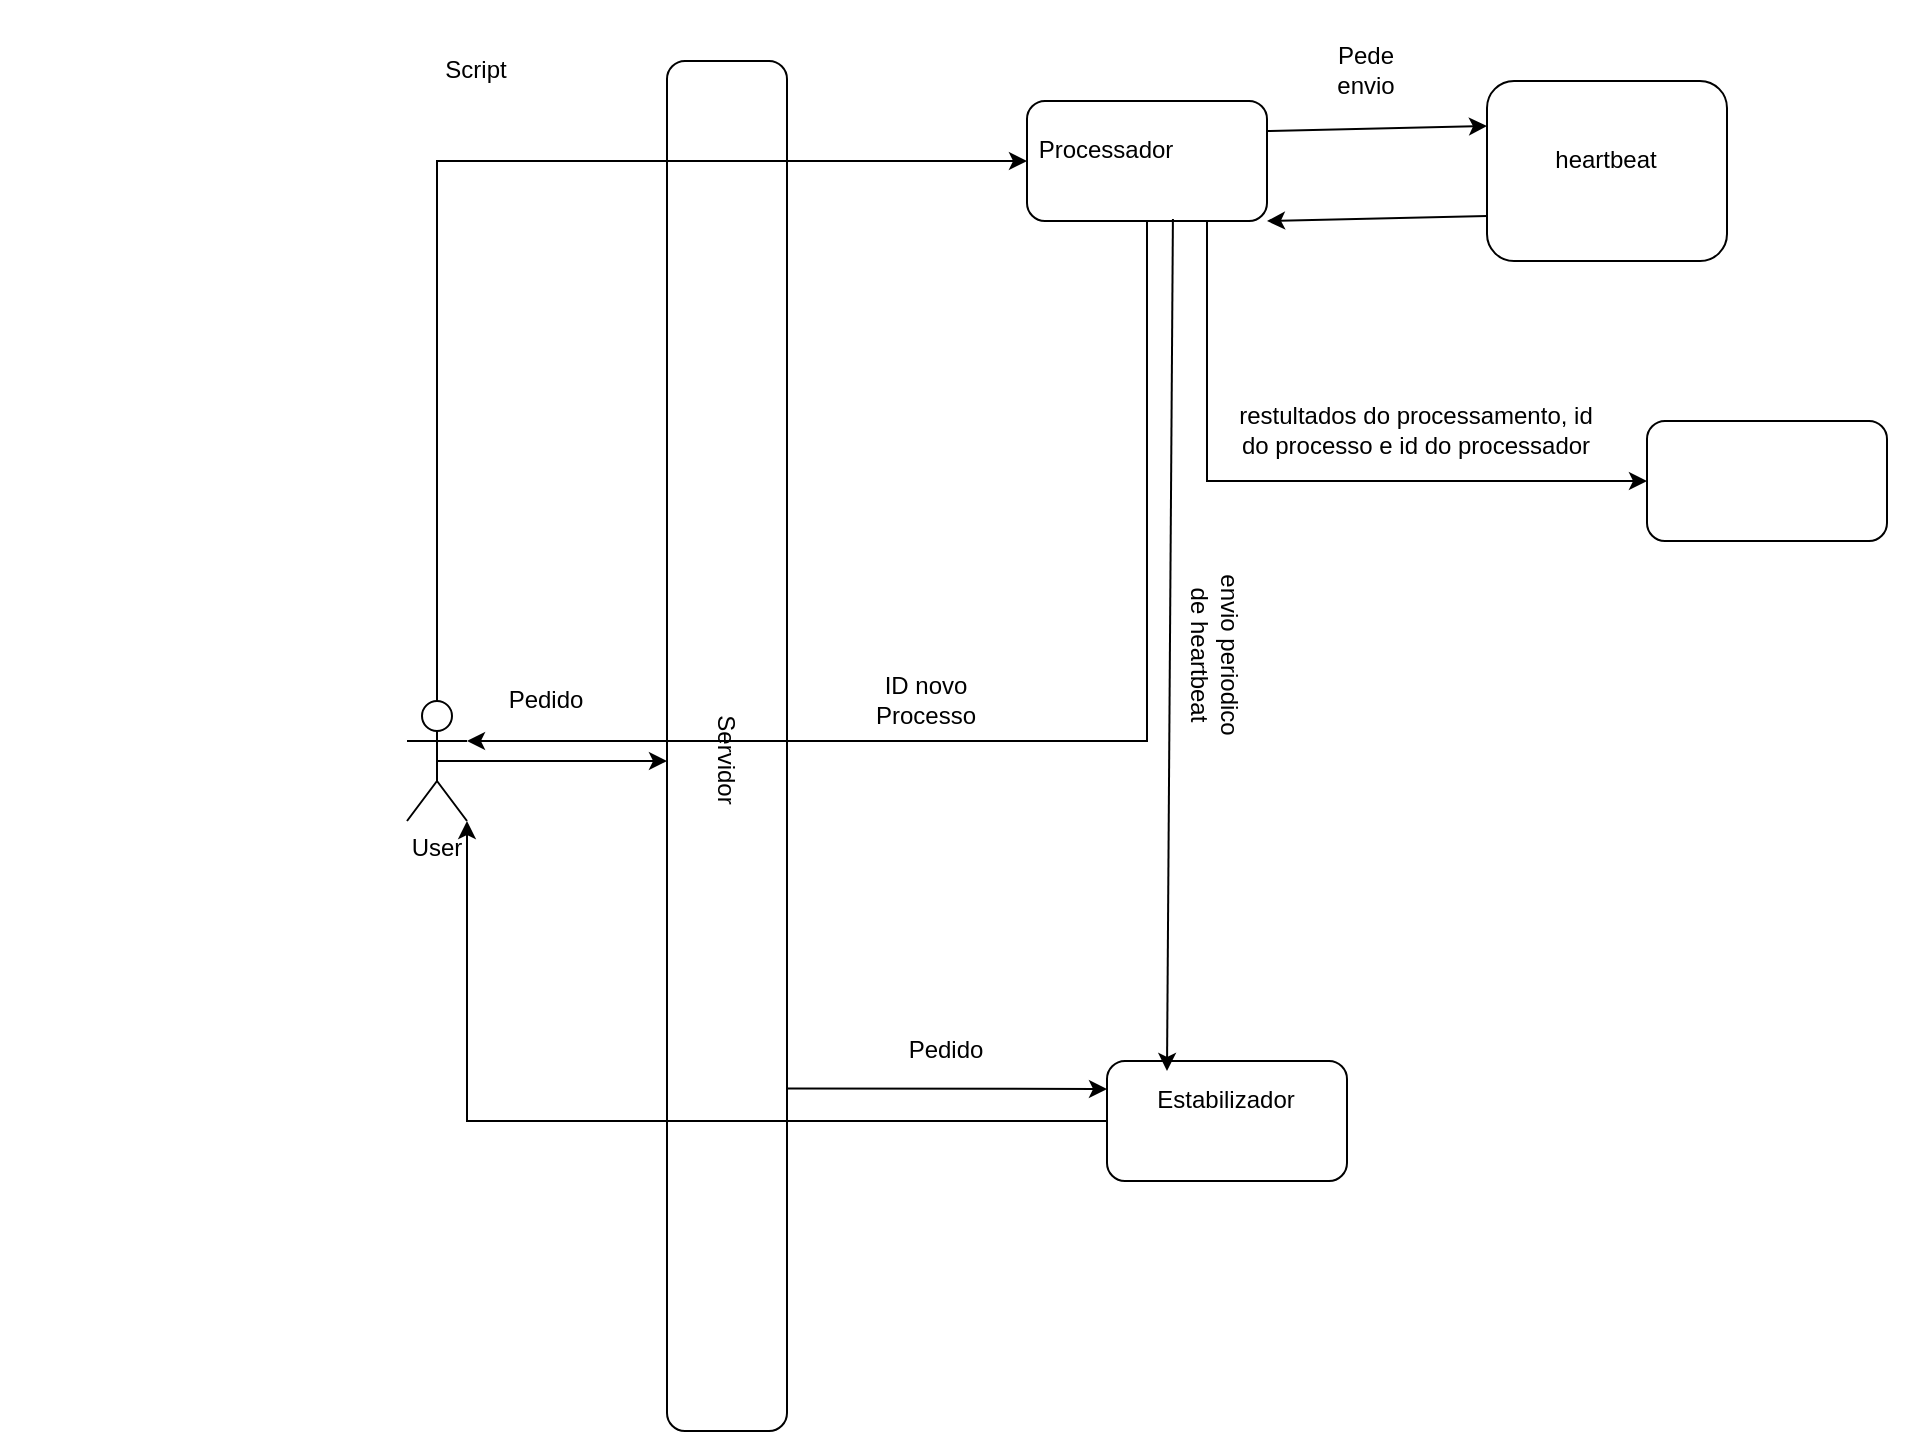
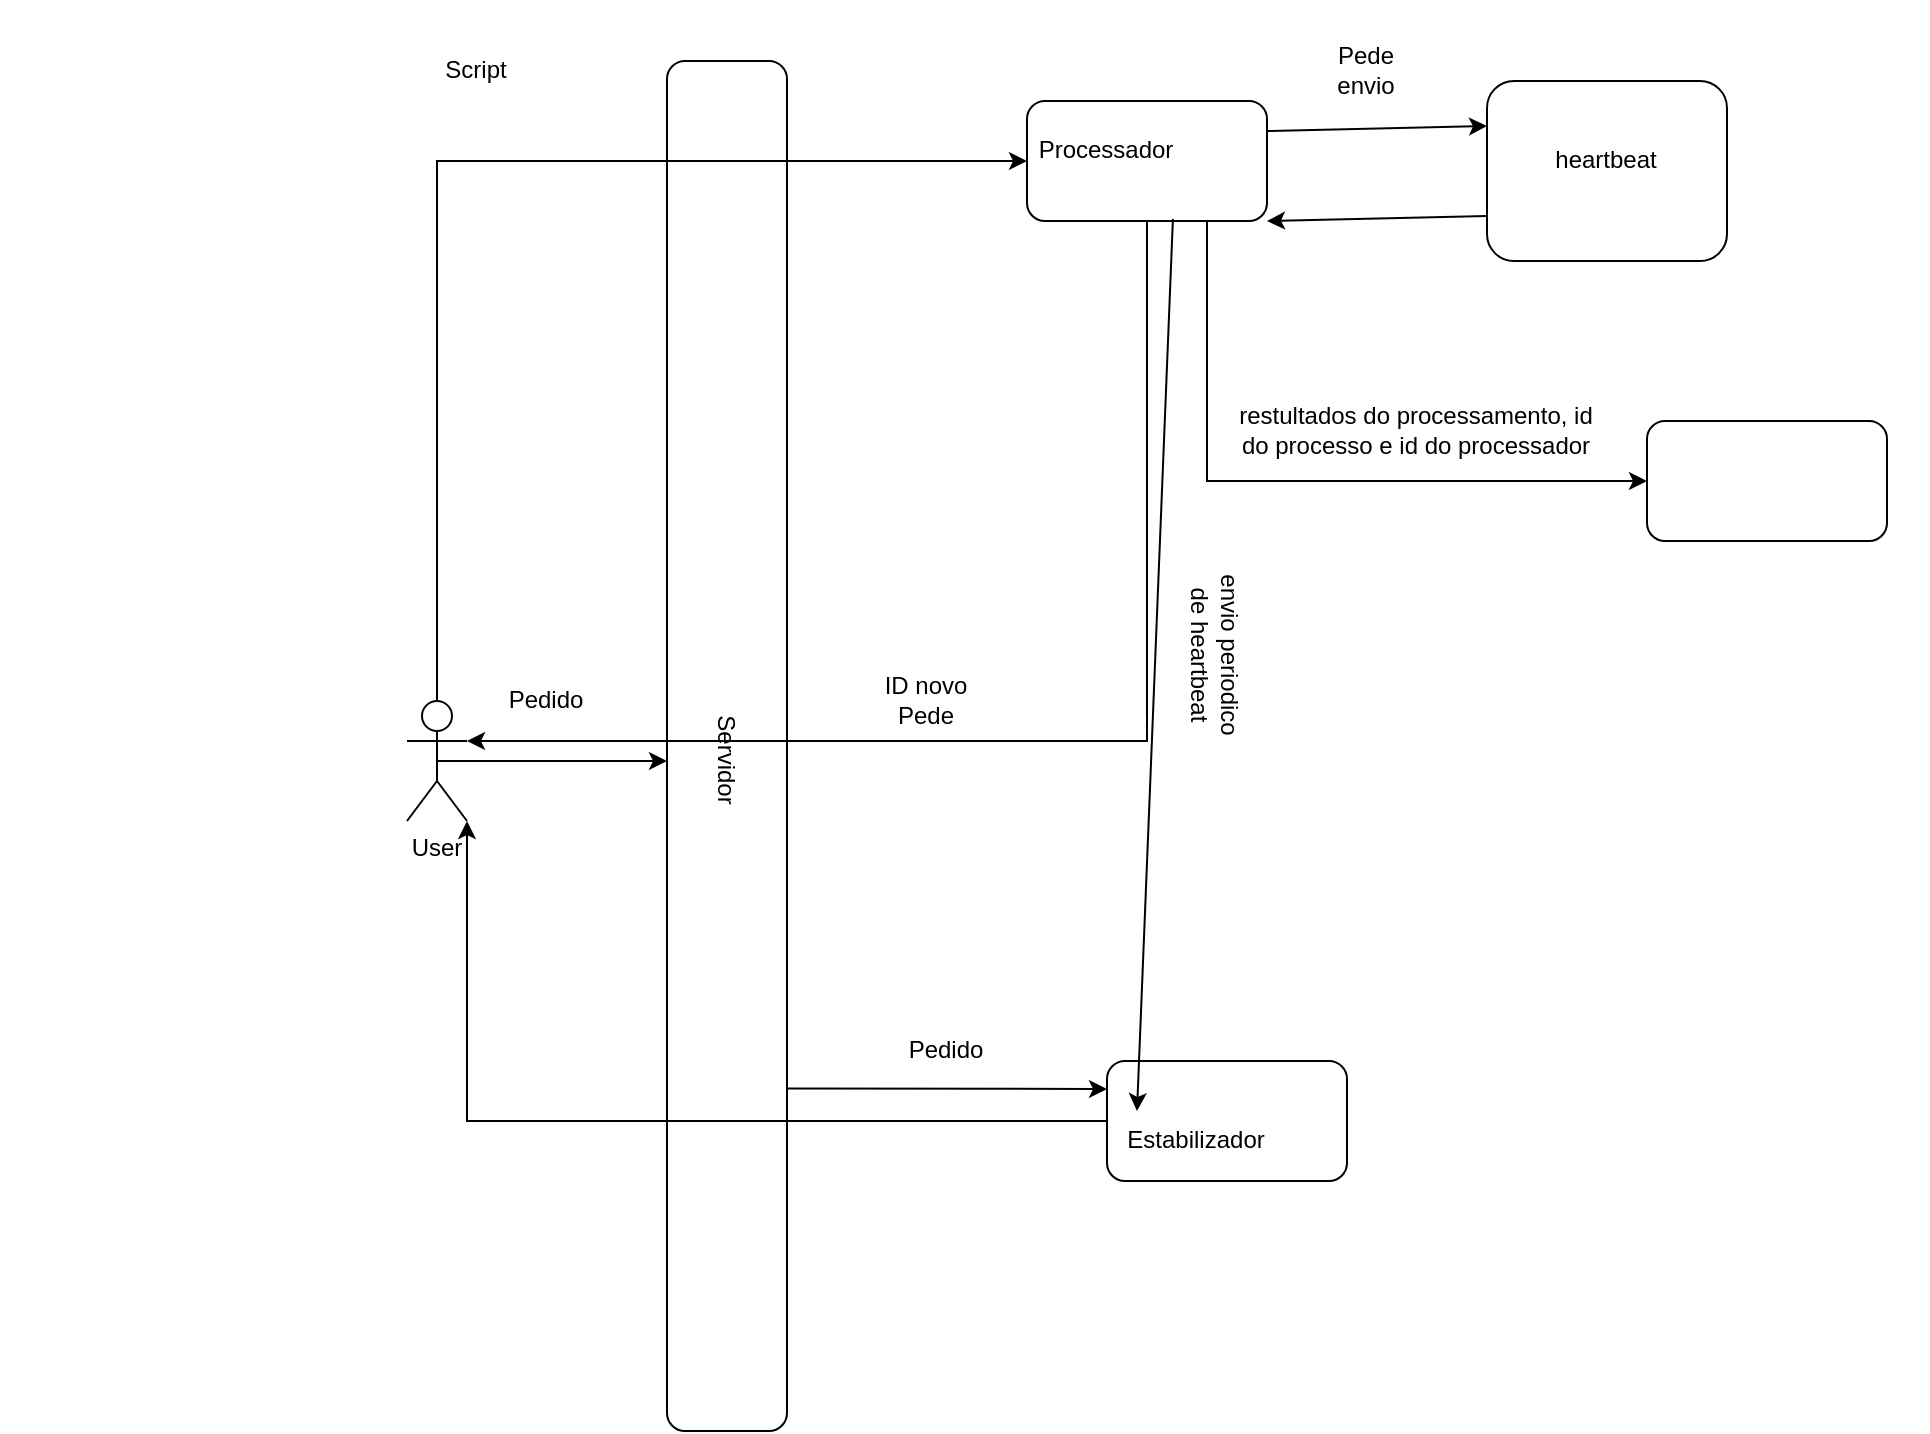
node "ID novo Processo": label "ID novo Processo" -> "ID novo Pede"
node "Estabilizador": moved (1227, 1101) -> (1197, 1141)
